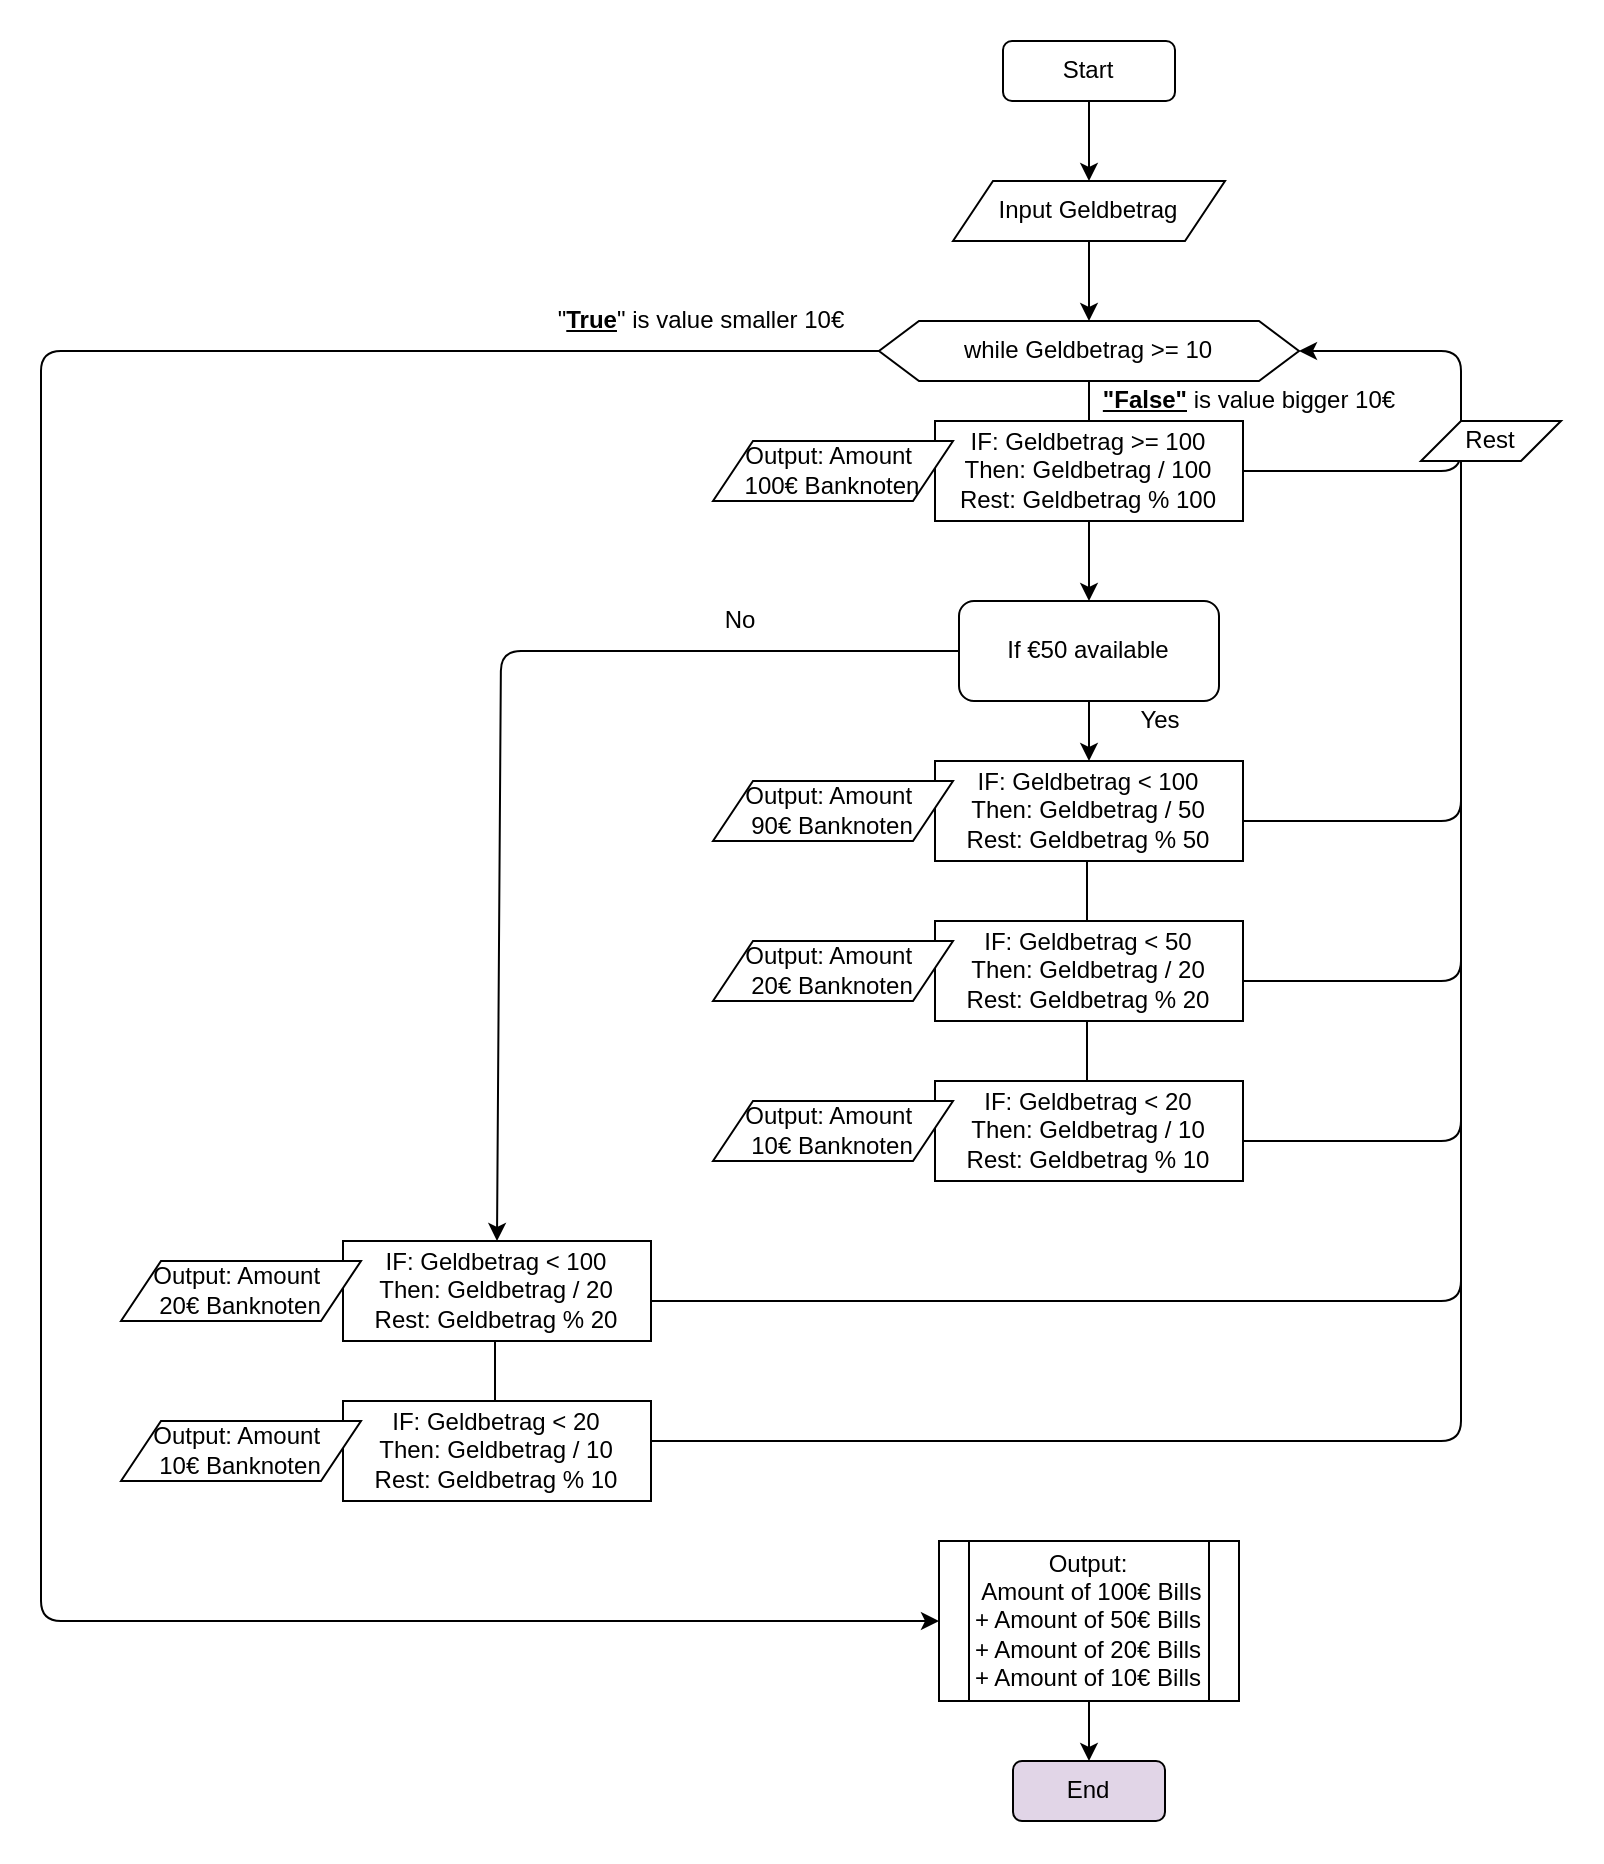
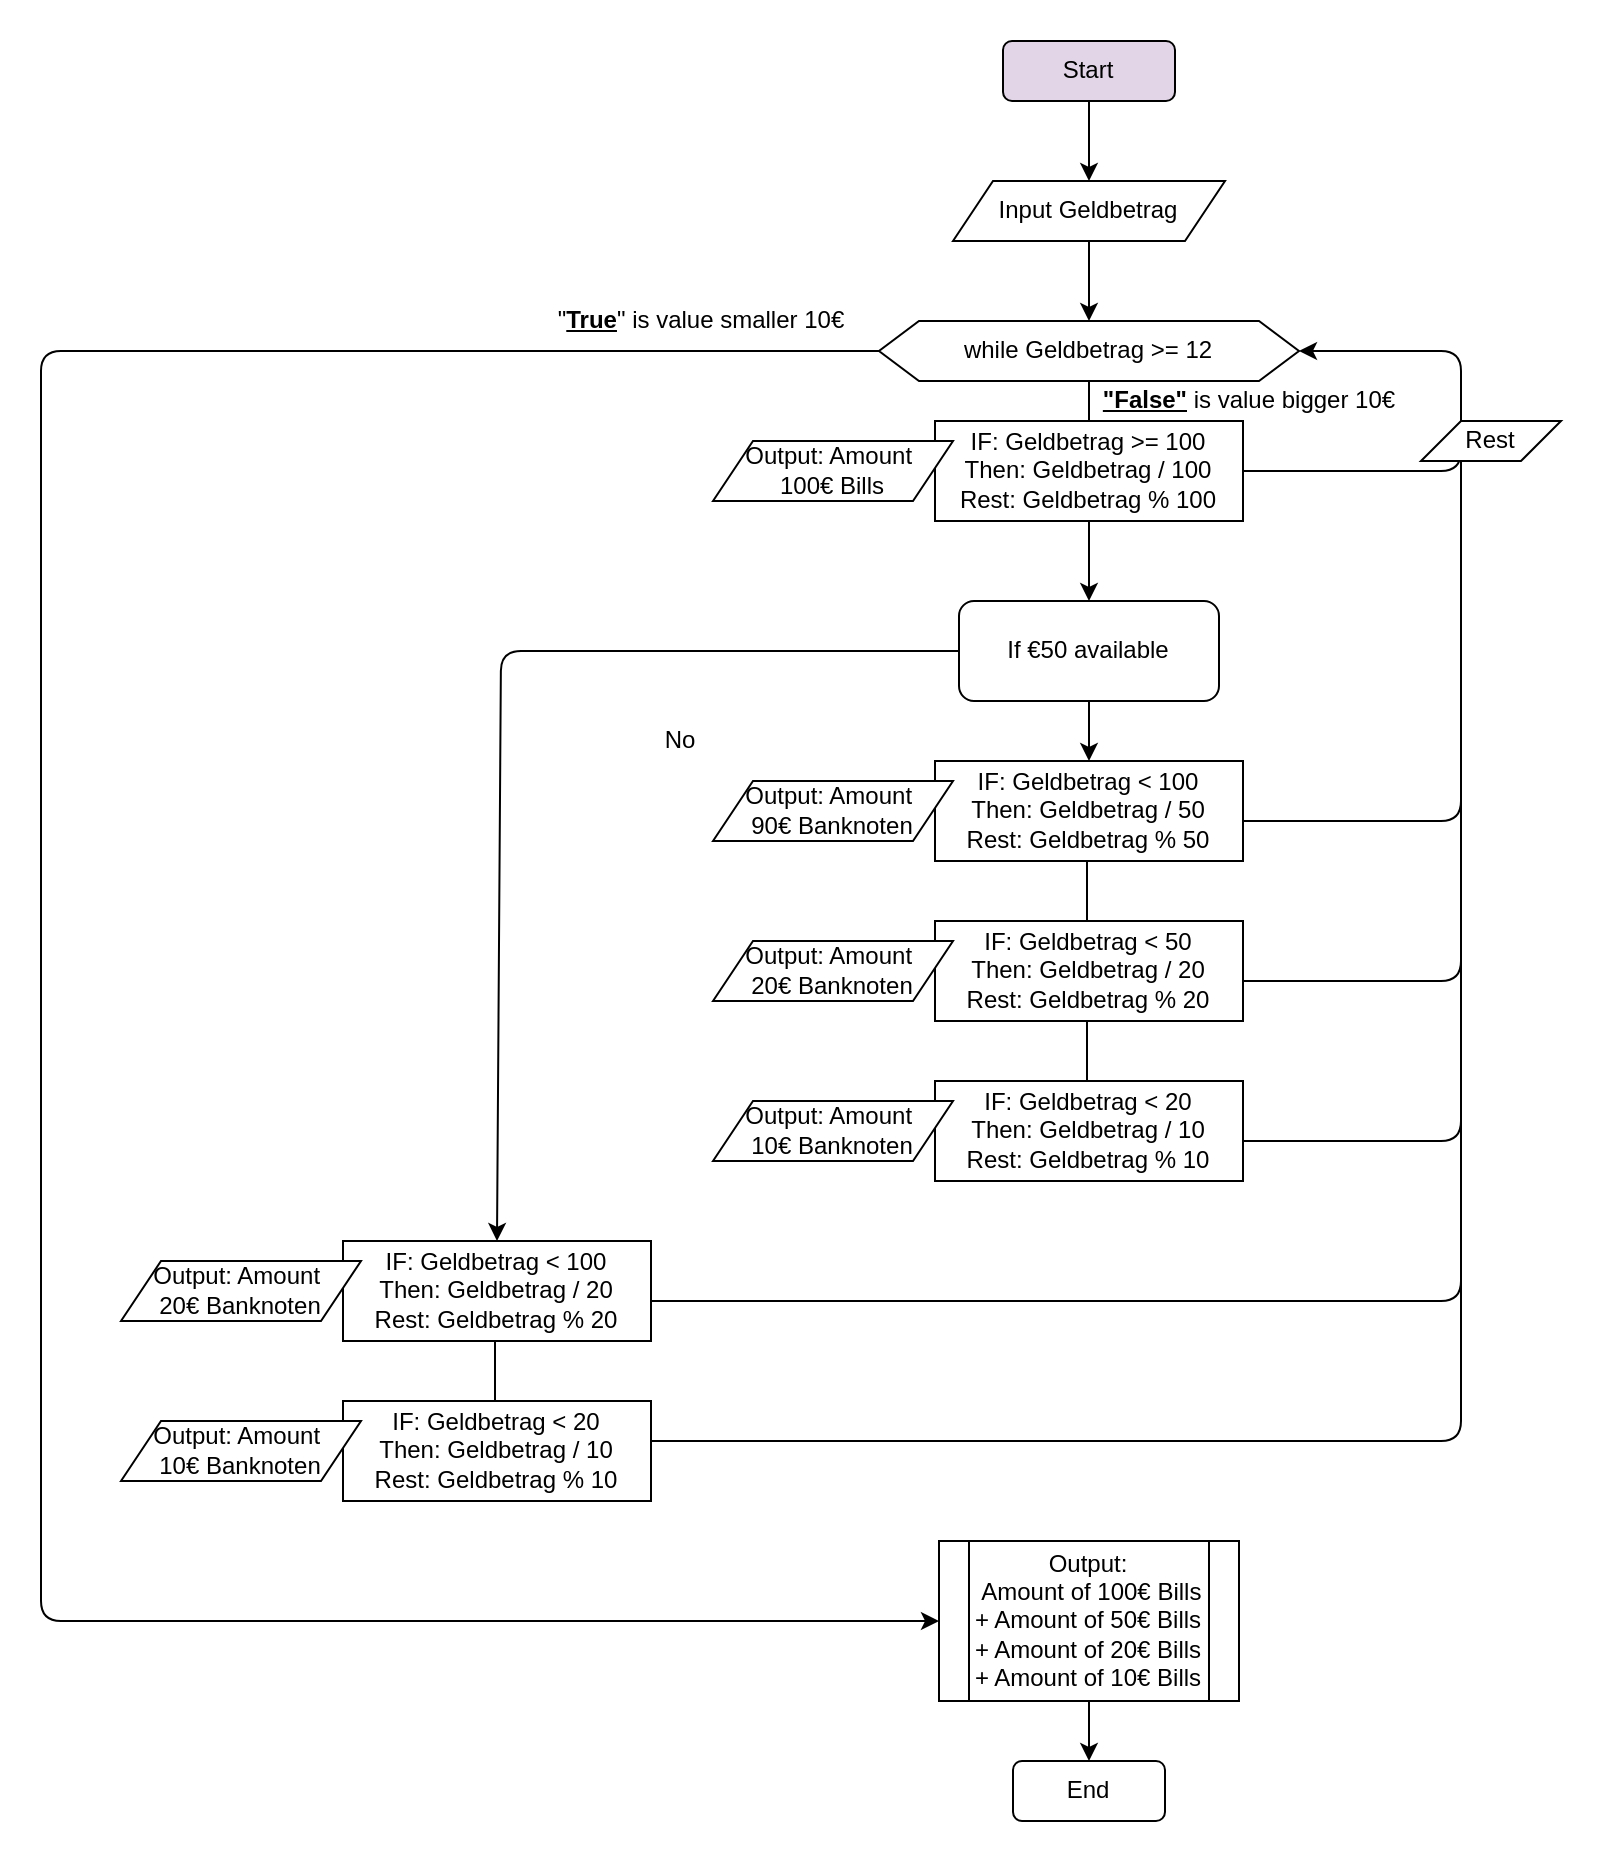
node "Start": fillcolor #ffffff -> #e1d5e7
node "while Geldbetrag >= 10": label "while Geldbetrag >= 10" -> "while Geldbetrag >= 12"
node "Output: Amount 100€ Banknoten": label "Output: Amount 100€ Banknoten" -> "Output: Amount 100€ Bills"
node "No": moved (741, 621) -> (681, 741)
node "Yes": removed
node "End": fillcolor #e1d5e7 -> #ffffff
